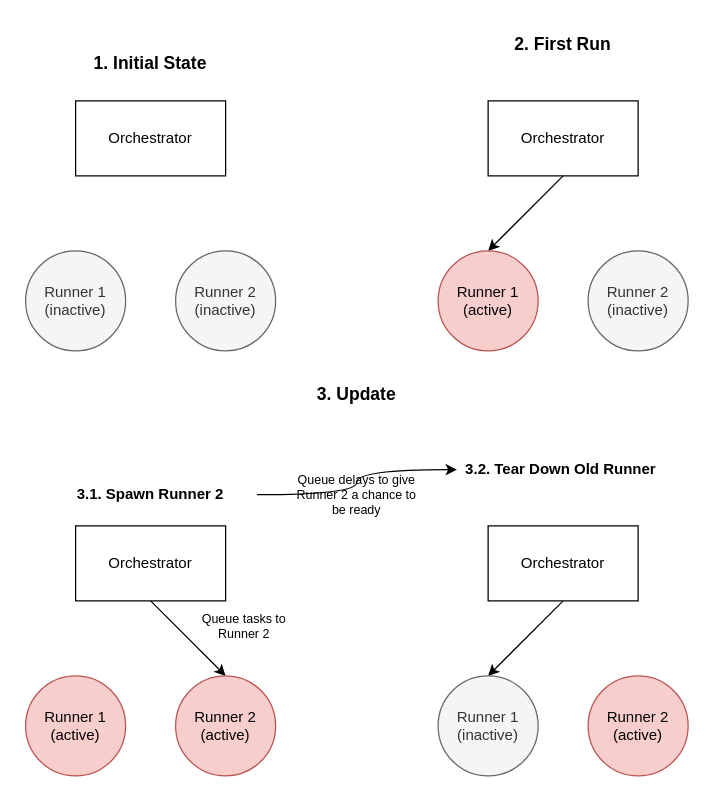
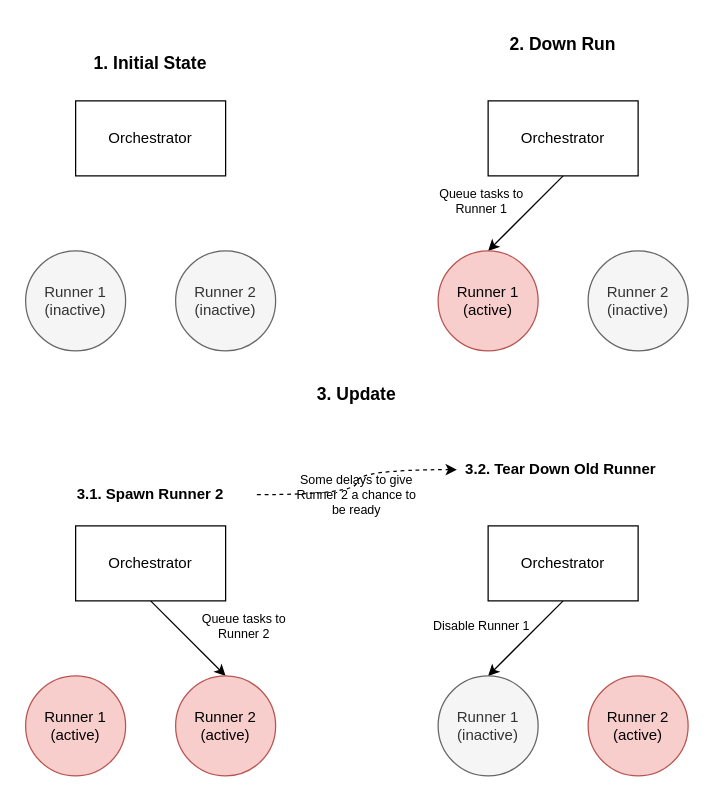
node "2. First Run": label "2. First Run" -> "2. Down Run"
node "Queue tasks to Runner 1": added
edge "3.1. Spawn Runner 2" -> "3.2. Tear Down Old Runner": style solid -> dashed
node "Queue delays to give Runner 2 a chance to be ready": label "Queue delays to give Runner 2 a chance to be ready" -> "Some delays to give Runner 2 a chance to be ready"
node "Disable Runner 1": added
